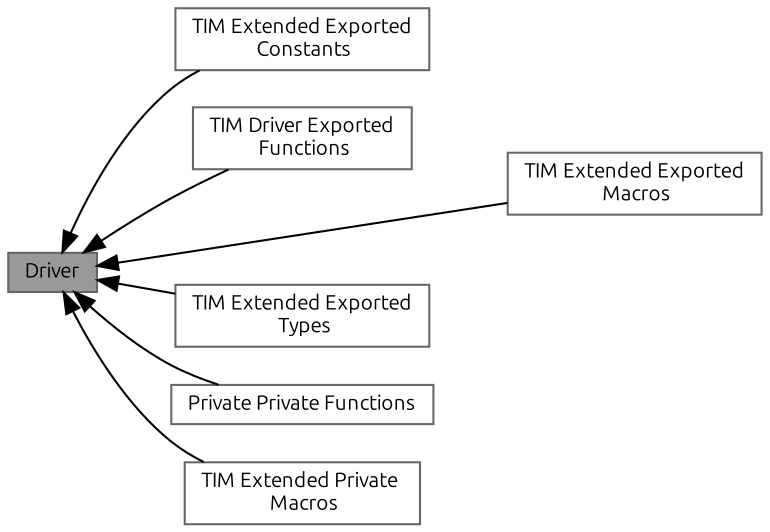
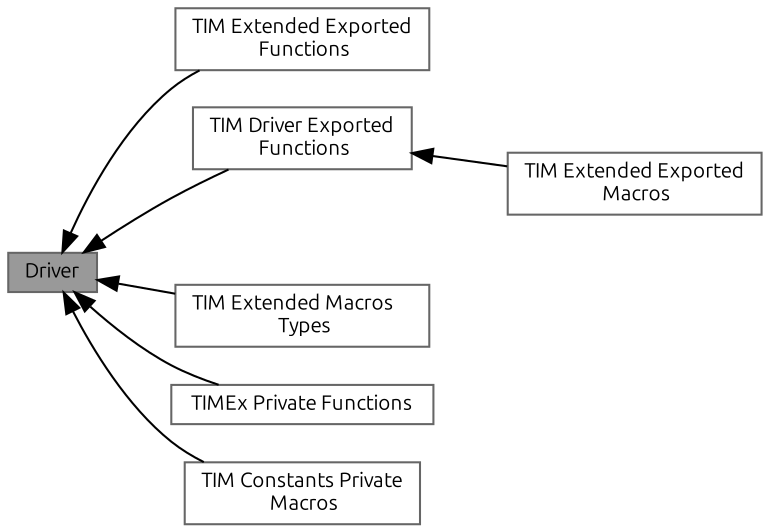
node "TIM Extended Exported Constants": label "TIM Extended Exported Constants" -> "TIM Extended Exported Functions"
edge "TIM Extended Exported Macros" -> "Driver": now "TIM Extended Exported Macros" -> "TIM Driver Exported Functions"
node "TIM Extended Exported Types": label "TIM Extended Exported Types" -> "TIM Extended Macros Types"
node "Private Private Functions": label "Private Private Functions" -> "TIMEx Private Functions"
node "TIM Extended Private Macros": label "TIM Extended Private Macros" -> "TIM Constants Private Macros"
